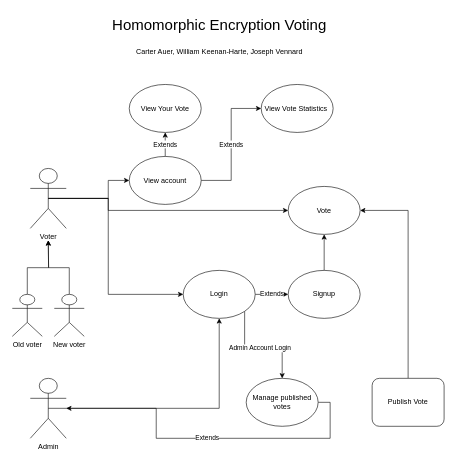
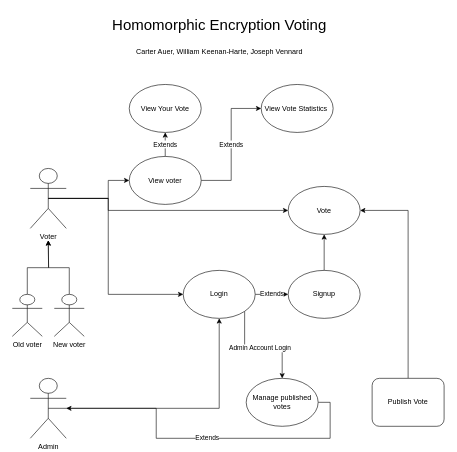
node "View account": label "View account" -> "View voter"
